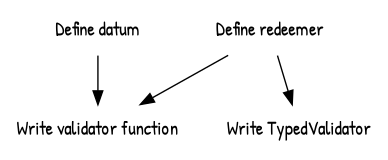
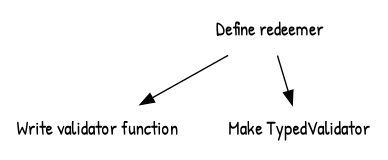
node "Define datum": removed
node "Write TypedValidator": label "Write TypedValidator" -> "Make TypedValidator"
